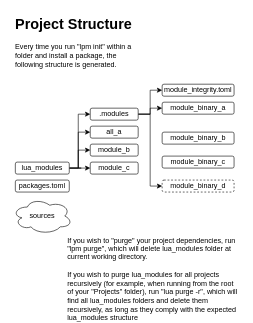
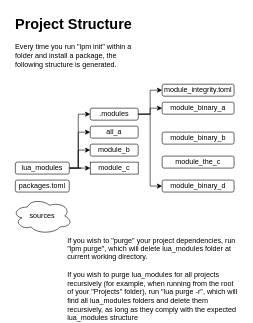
node "module_binary_c": label "module_binary_c" -> "module_the_c"
node "module_c": shape rounded rectangle -> rectangle
node "module_binary_d": style dashed -> solid
